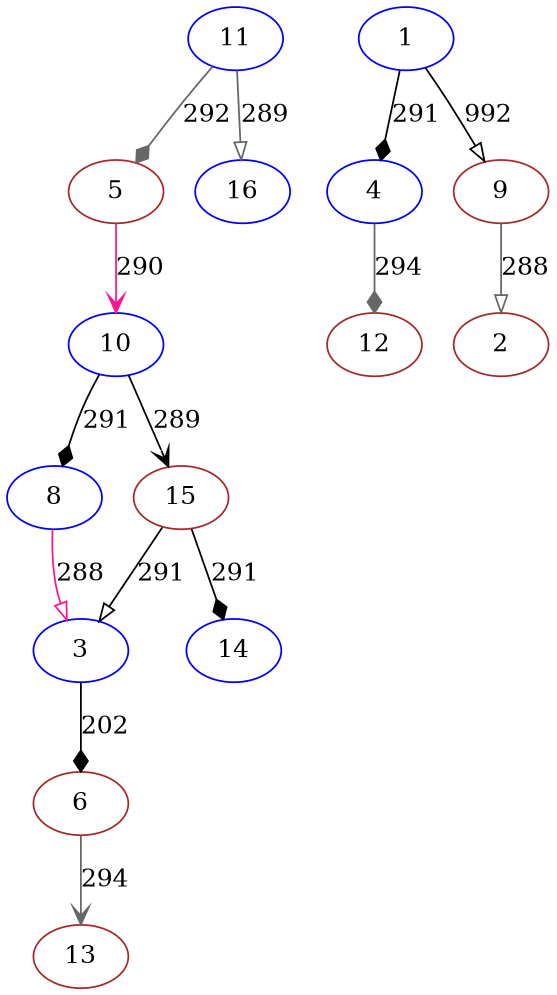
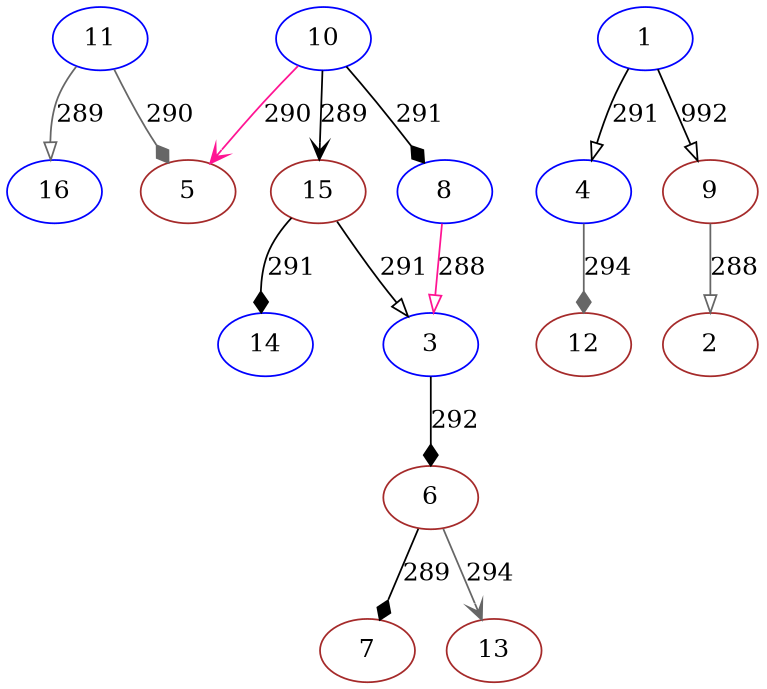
edge "1" -> "4": arrowhead diamond -> onormal
edge "11" -> "5": label "292" -> "290"
edge "5" -> "10": reversed
node "7": added
edge "3" -> "6": label "202" -> "292"
